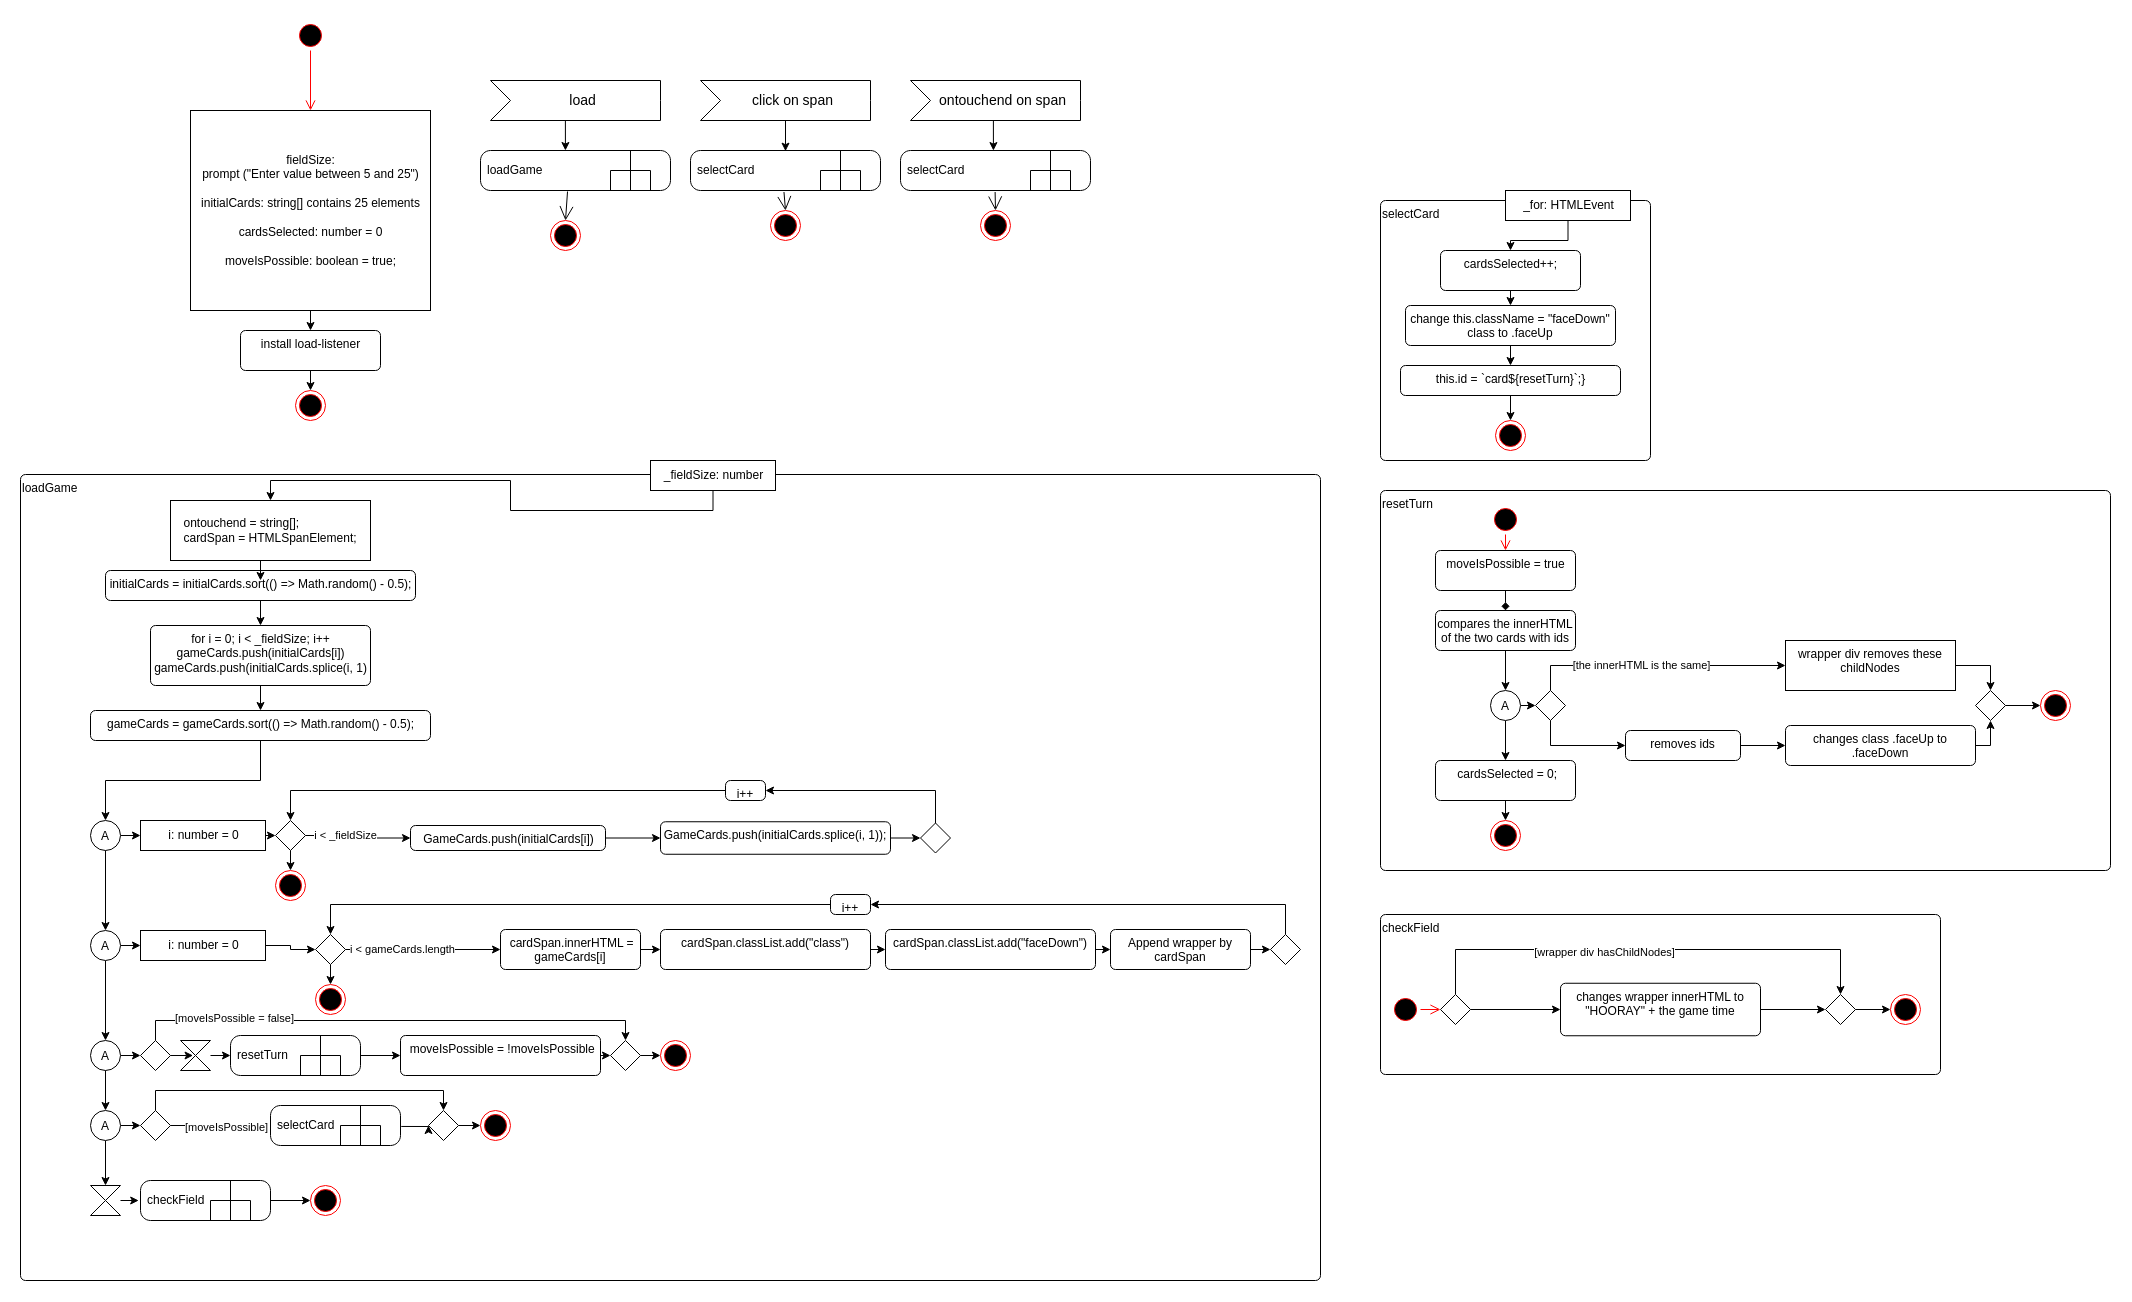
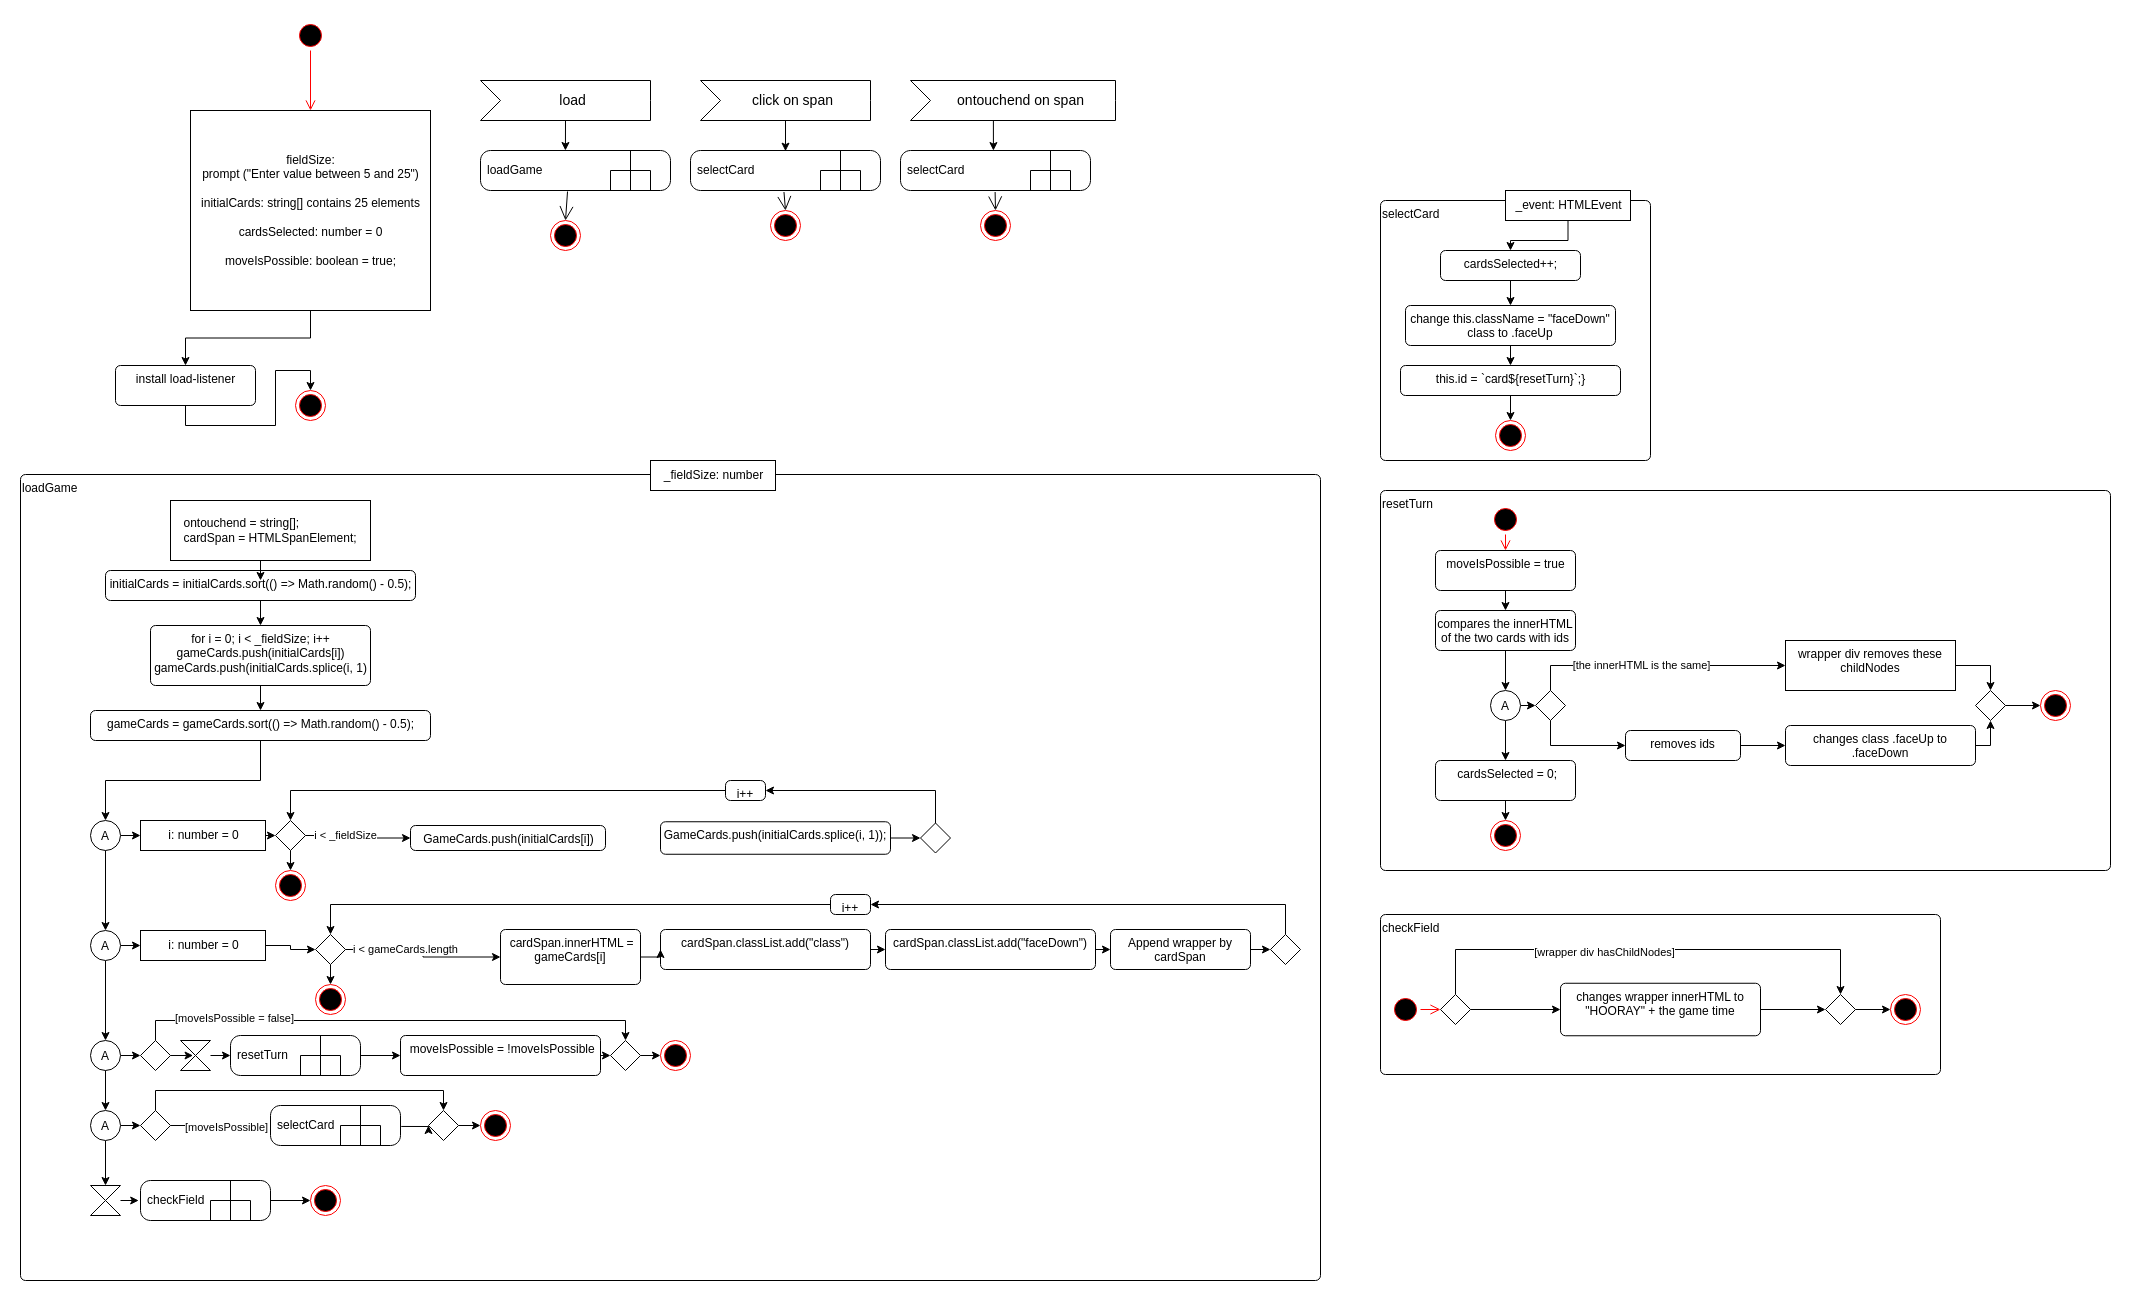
node "load": moved (576, 101) -> (566, 101)
node "ontouchend on span": size 170x40 -> 205x40
node "_for: HTMLEvent": label "_for: HTMLEvent" -> "_event: HTMLEvent"
node "cardsSelected++;": size 140x40 -> 140x30
node "install load-listener": moved (311, 351) -> (186, 386)
edge "_fieldSize: number" -> "ontouchend = string[]; cardSpan = HTMLSpanElement;": removed
edge "moveIsPossible = true" -> "compares the innerHTML of the two cards with ids": arrowhead diamond -> classic
edge "GameCards.push(initialCards[i])" -> "GameCards.push(initialCards.splice(i, 1));": removed
node "cardSpan.innerHTML = gameCards[i]": size 140x40 -> 140x55
